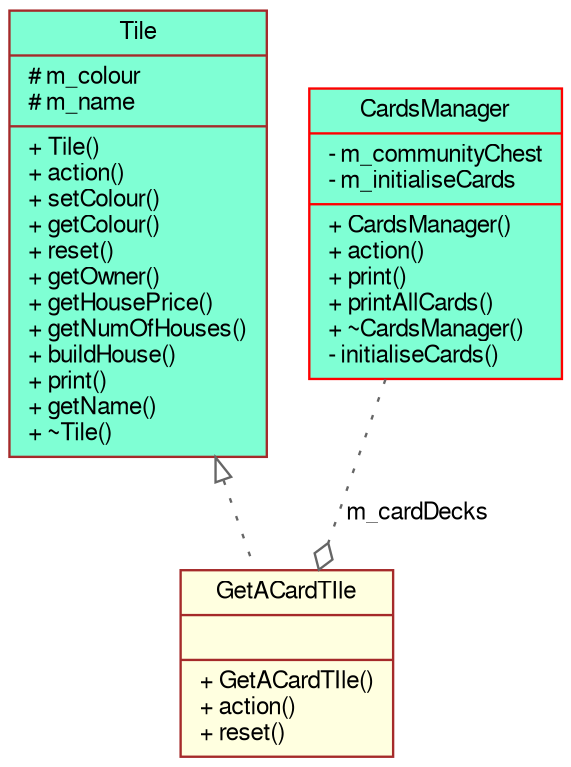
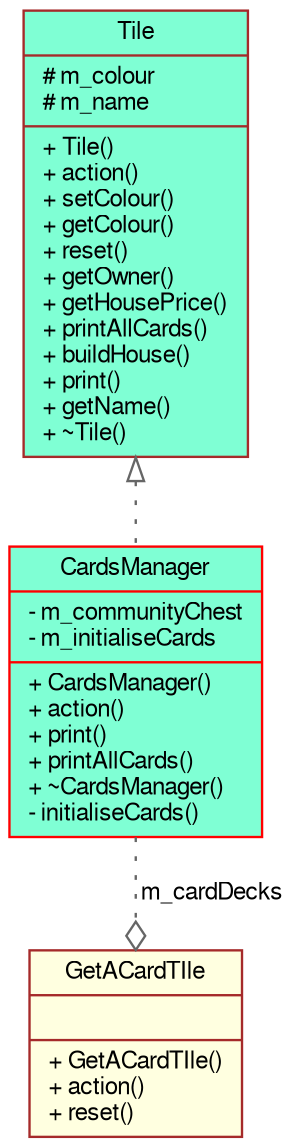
node "Tile": text "+ getNumOfHouses()" -> "+ printAllCards()"
edge "GetACardTIle" -> "Tile": now "CardsManager" -> "Tile"
